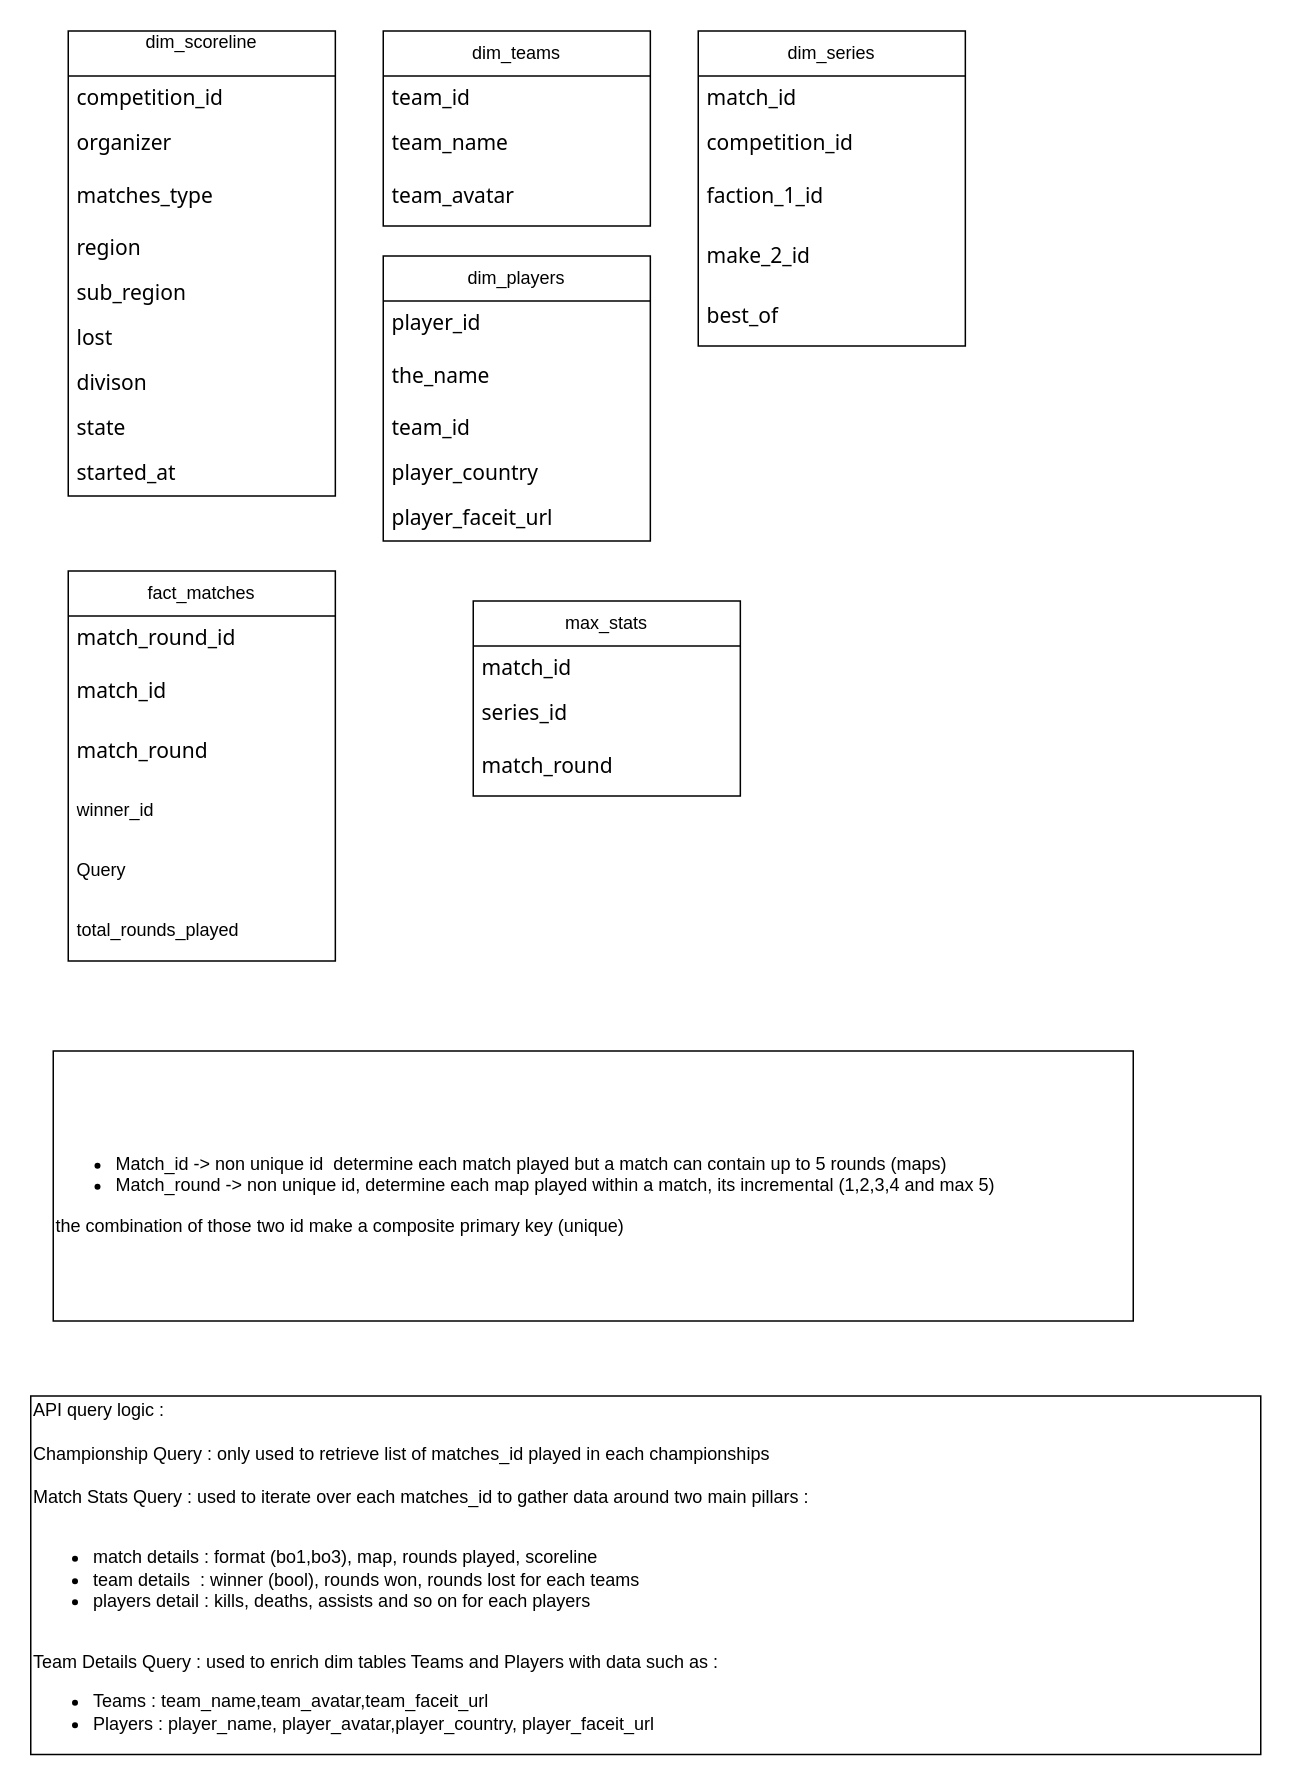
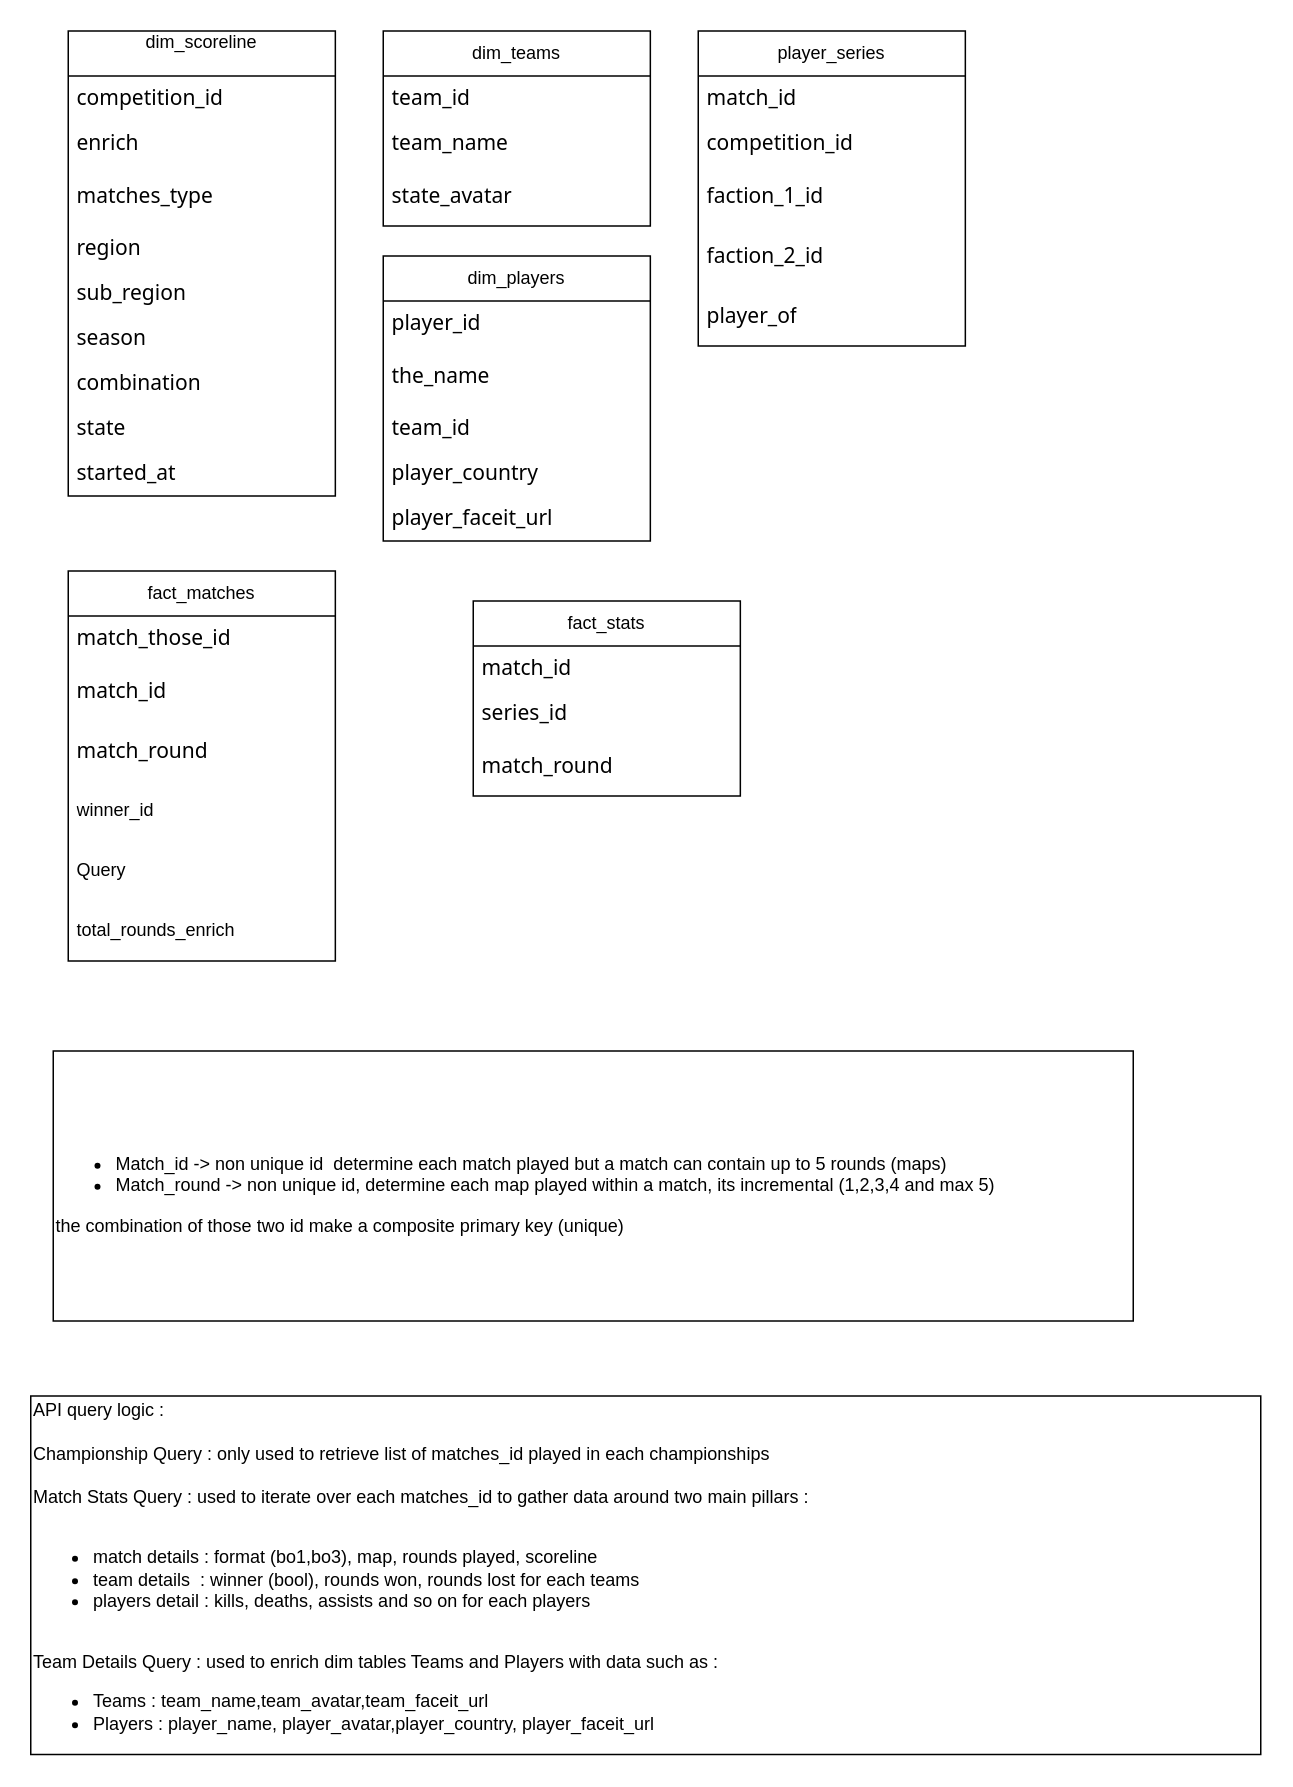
node "dim_series": label "dim_series" -> "player_series"
node "organizer": label "organizer" -> "enrich"
node "team_avatar": label "team_avatar" -> "state_avatar"
node "make_2_id": label "make_2_id" -> "faction_2_id"
node "best_of": label "best_of" -> "player_of"
node "lost": label "lost" -> "season"
node "divison": label "divison" -> "combination"
node "max_stats": label "max_stats" -> "fact_stats"
node "match_round_id": label "match_round_id" -> "match_those_id"
node "total_rounds_played": label "total_rounds_played" -> "total_rounds_enrich"
